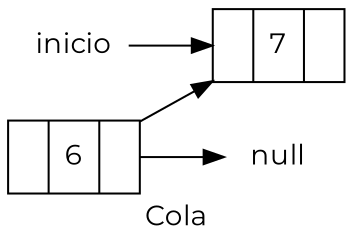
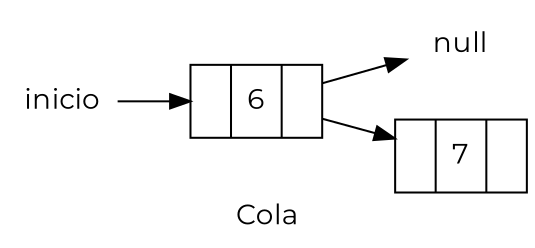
edge "inicio" -> "7": now "inicio" -> "6"
